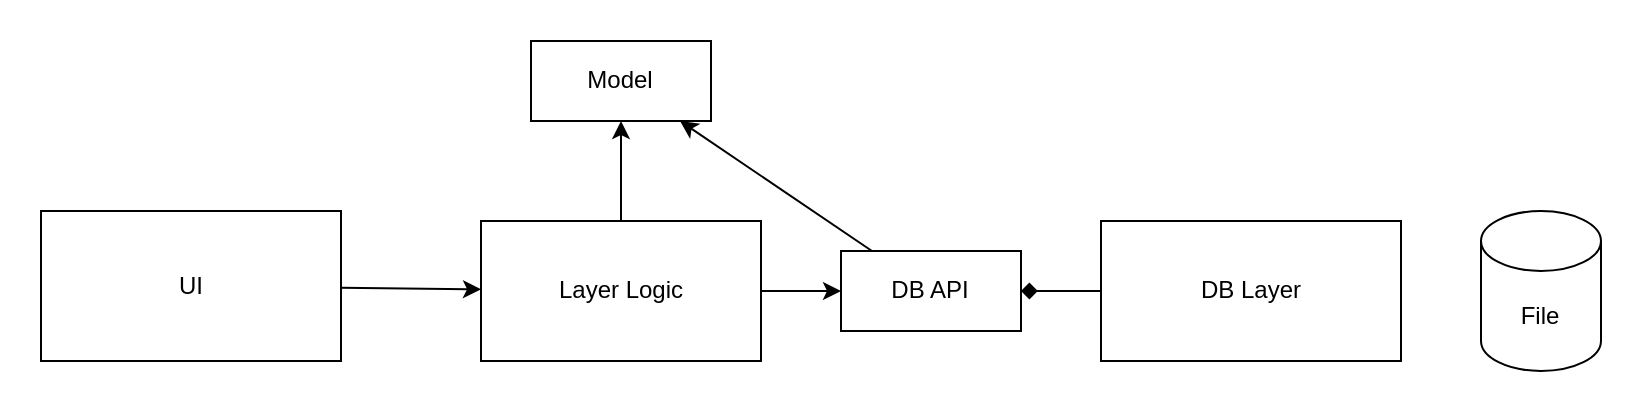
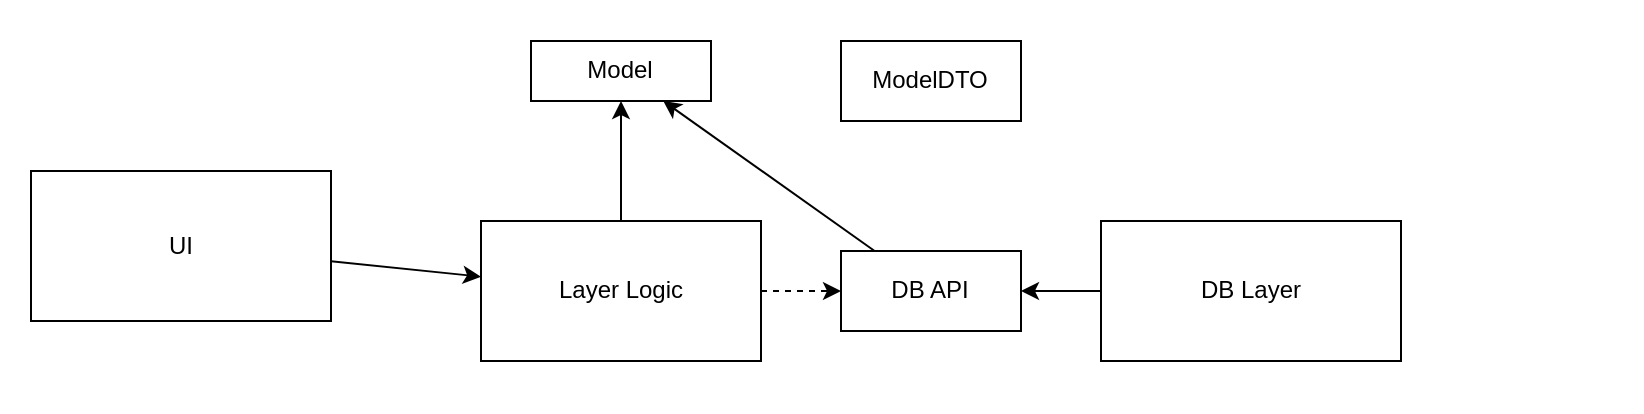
node "Model": size 180x80 -> 180x60
node "ModelDTO": added
node "UI": moved (191, 286) -> (181, 246)
edge "Layer Logic" -> "DB API": style solid -> dashed
edge "DB Layer" -> "DB API": arrowhead diamond -> classic
node "File": removed
